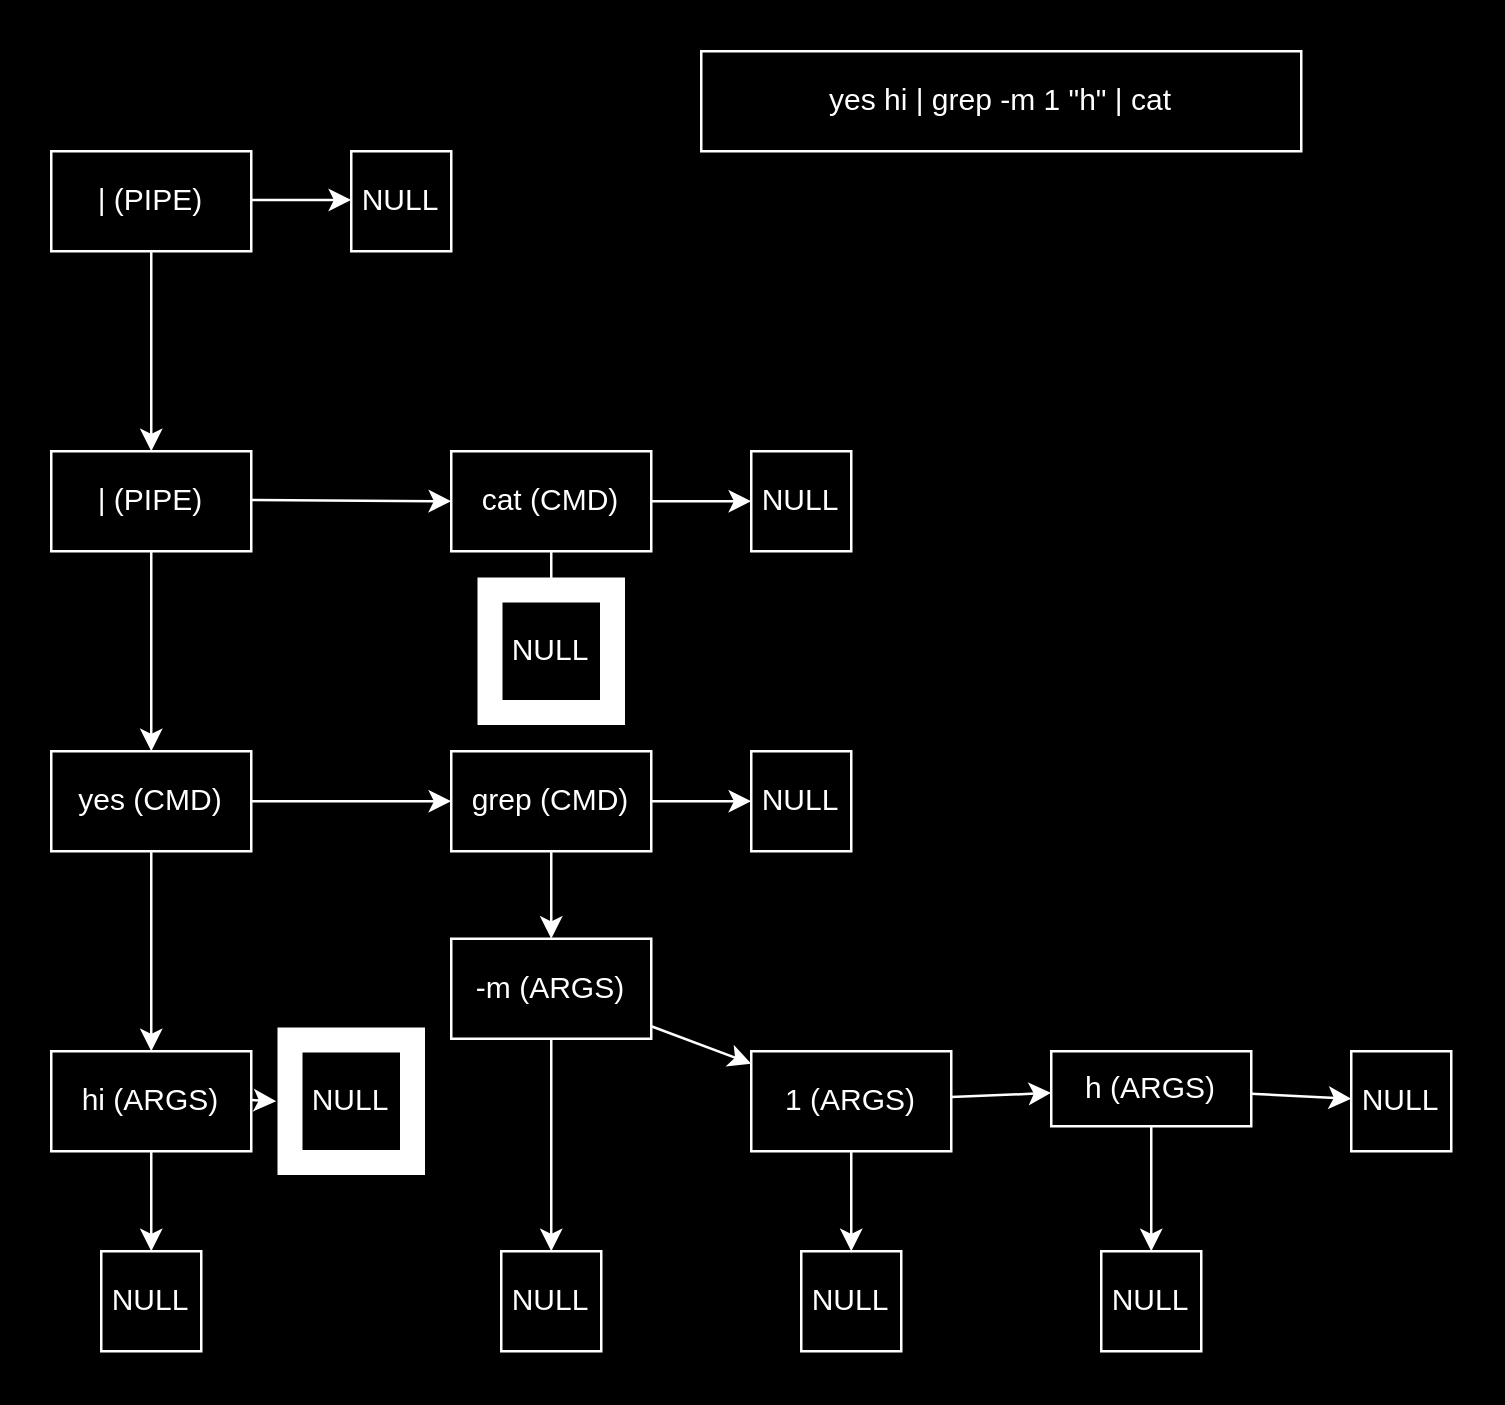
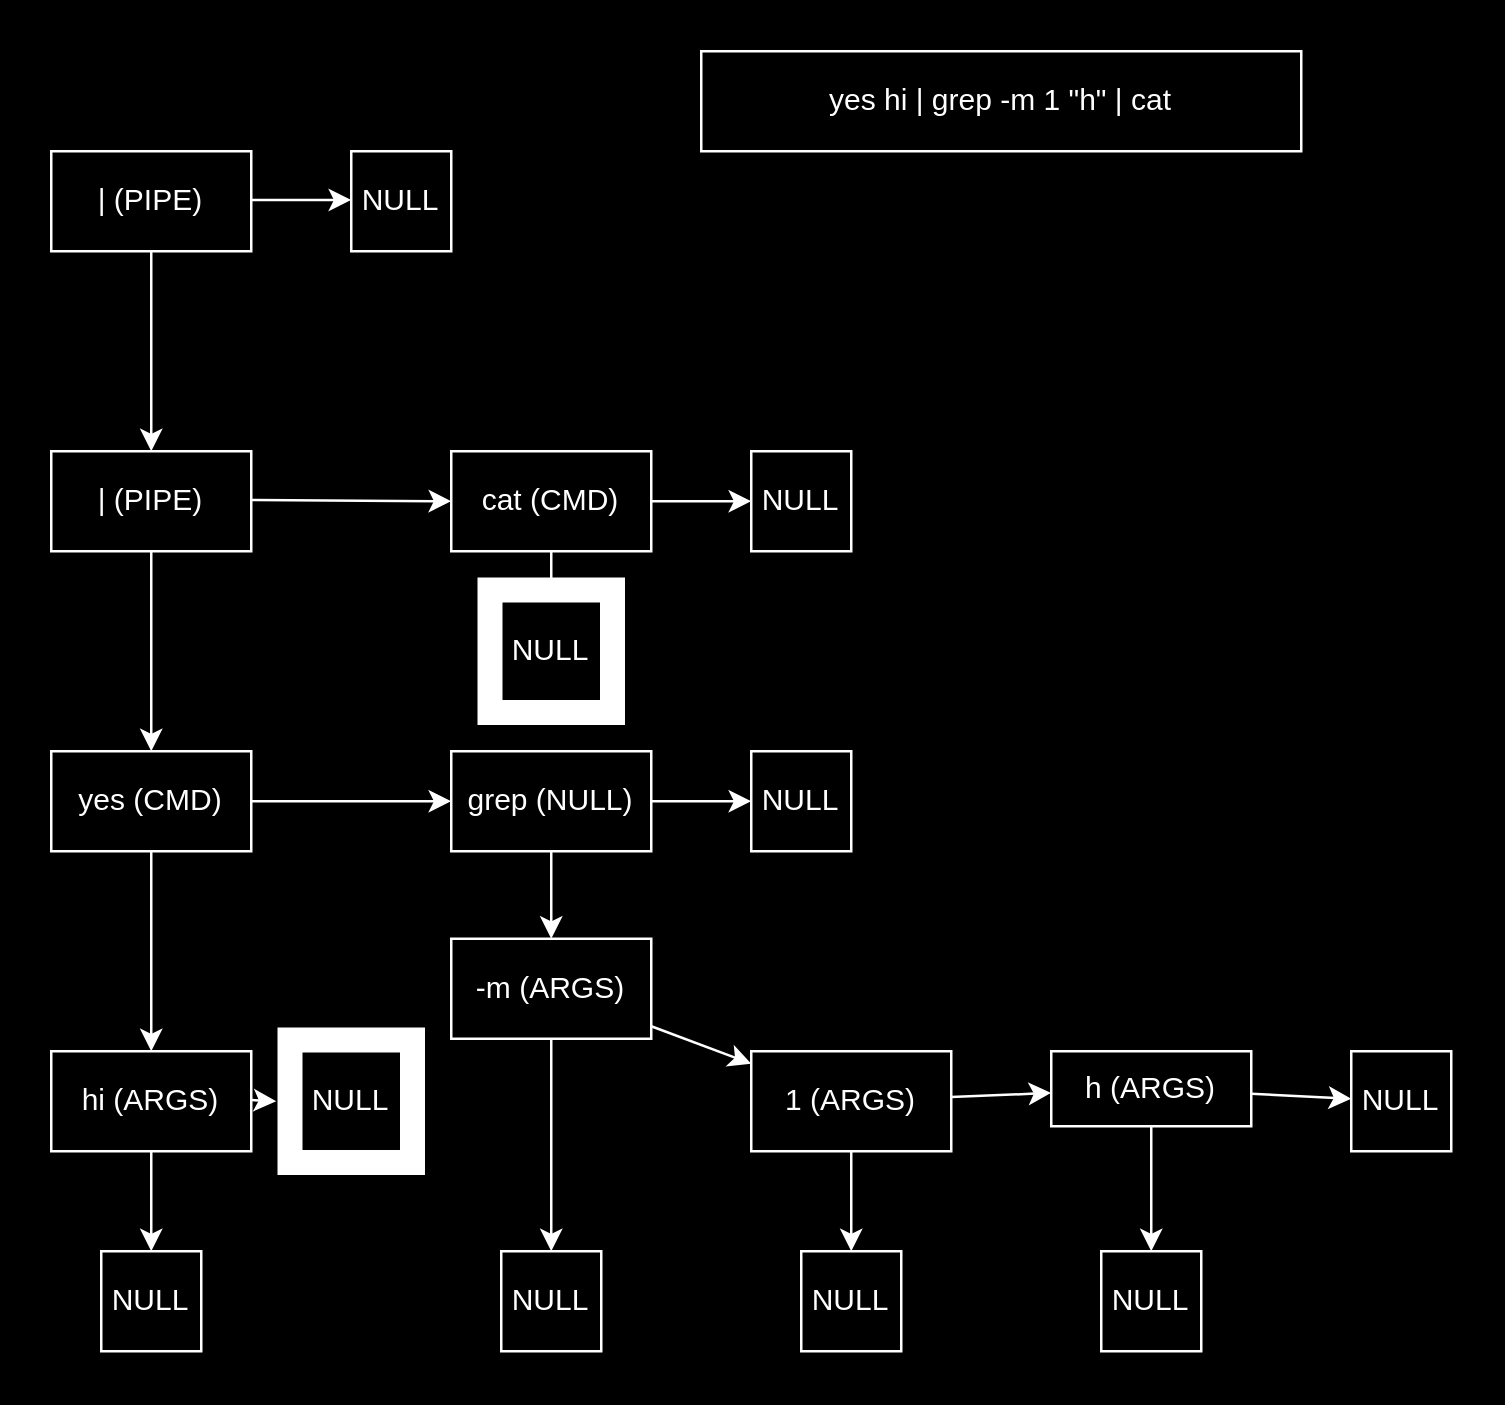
node "grep (CMD)": label "grep (CMD)" -> "grep (NULL)"
